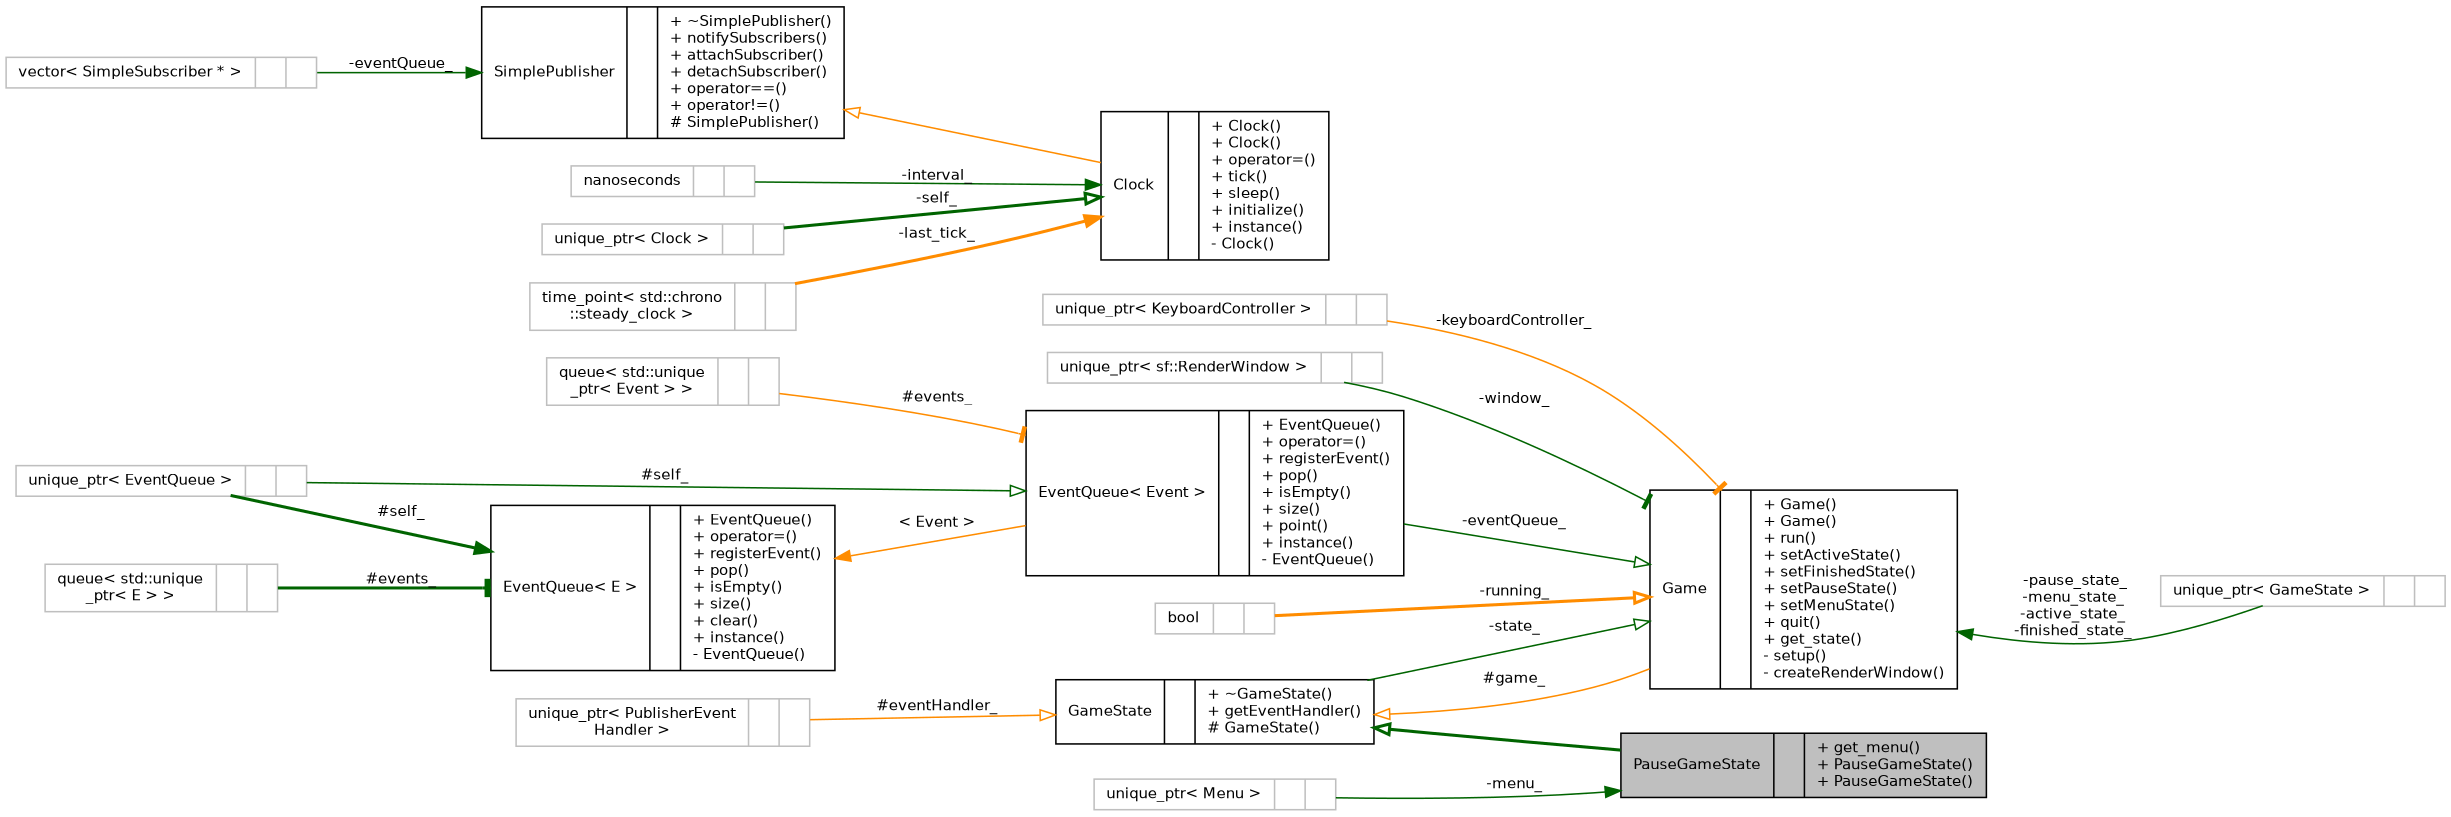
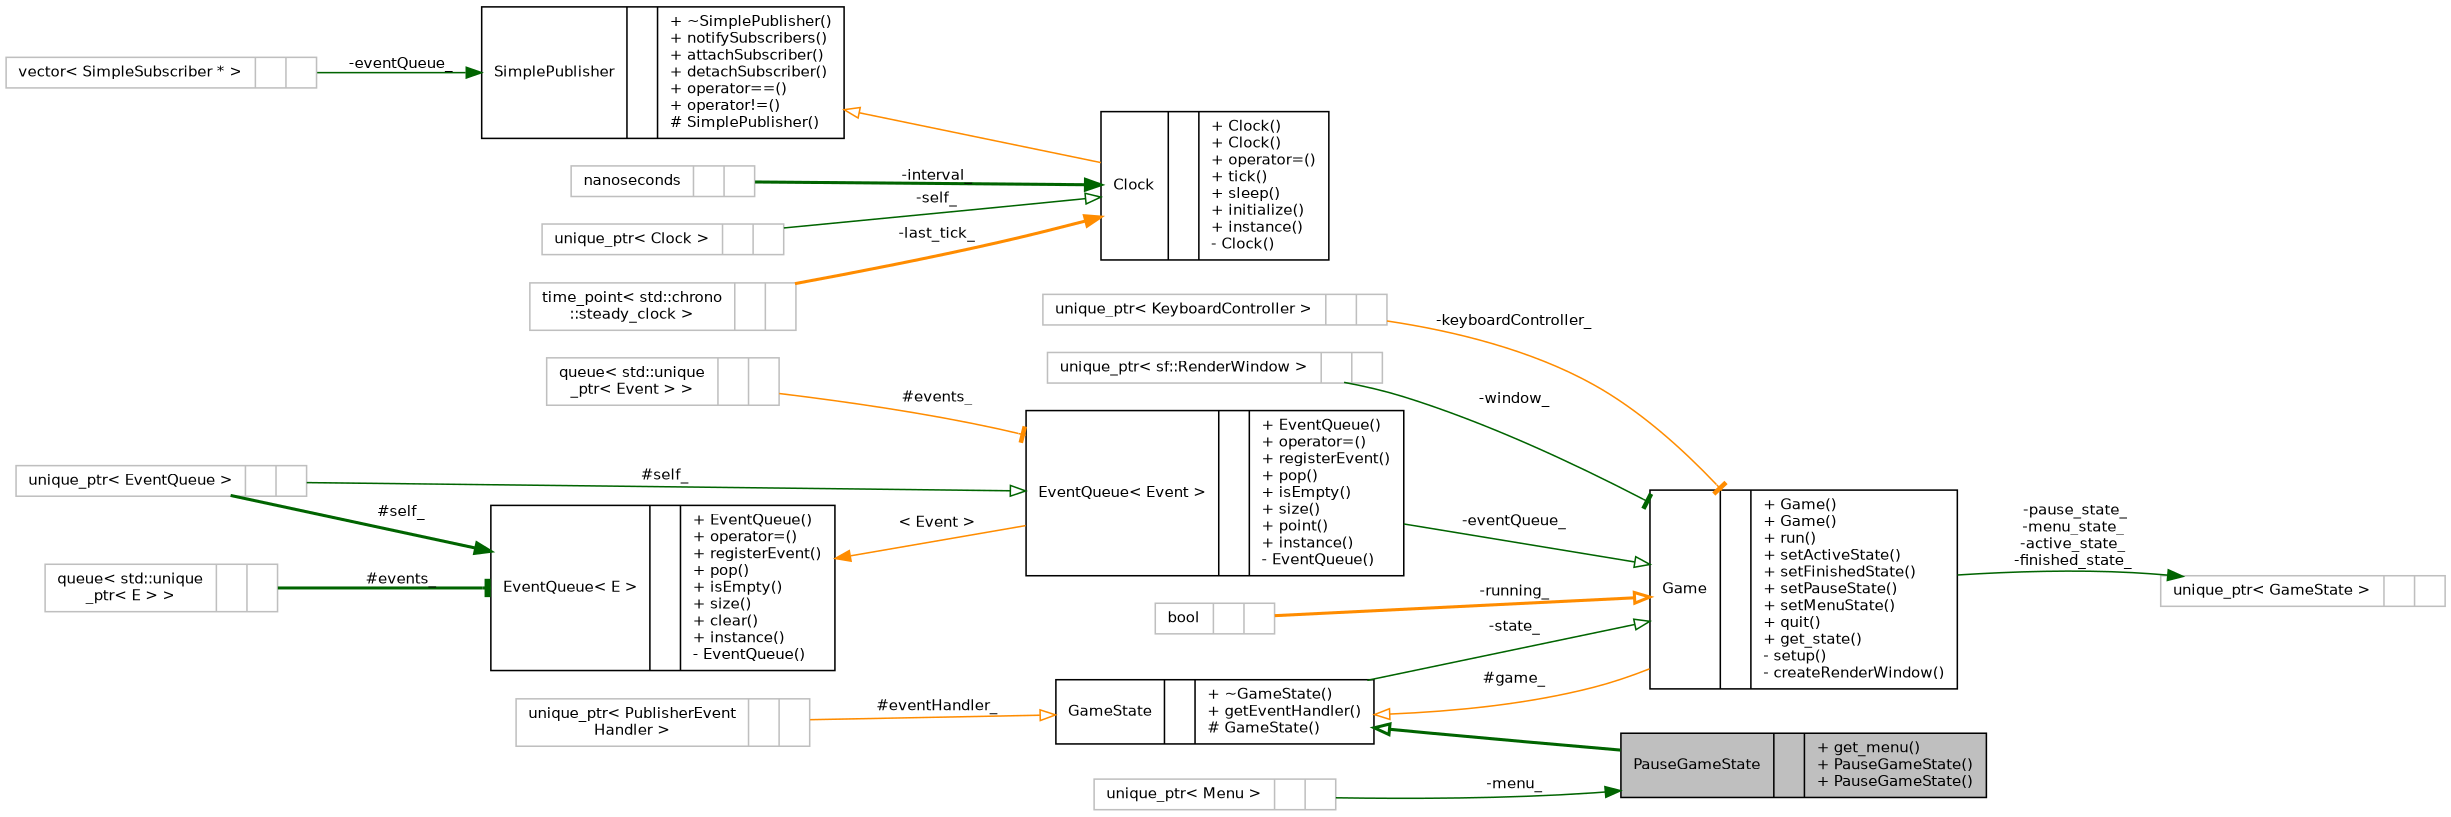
edge "nanoseconds" -> "Clock": style solid -> bold
edge "unique_ptr< Clock >" -> "Clock": style bold -> solid
edge "unique_ptr< GameState >" -> "Game": reversed
